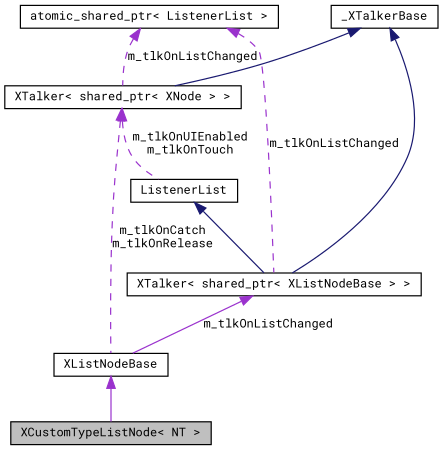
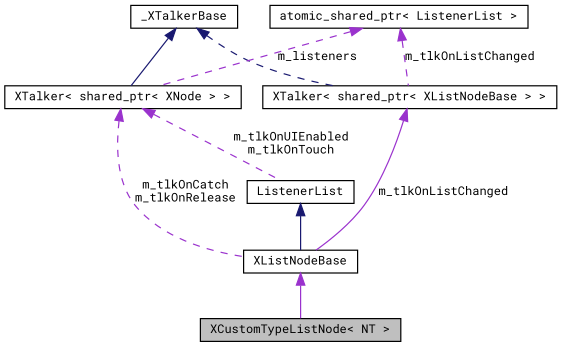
edge "XTalker< shared_ptr< XNode > >" -> "atomic_shared_ptr< ListenerList >": label "m_tlkOnListChanged" -> "m_listeners"
edge "XTalker< shared_ptr< XListNodeBase > >" -> "_XTalkerBase": style solid -> dashed
edge "XTalker< shared_ptr< XListNodeBase > >" -> "ListenerList": now "XListNodeBase" -> "ListenerList"
